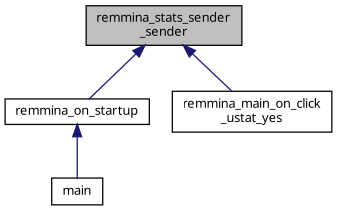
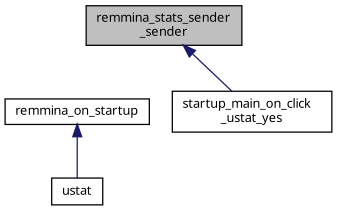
edge "remmina_on_startup" -> "remmina_stats_sender _sender": removed
node "remmina_main_on_click _ustat_yes": label "remmina_main_on_click _ustat_yes" -> "startup_main_on_click _ustat_yes"
node "main": label "main" -> "ustat"
